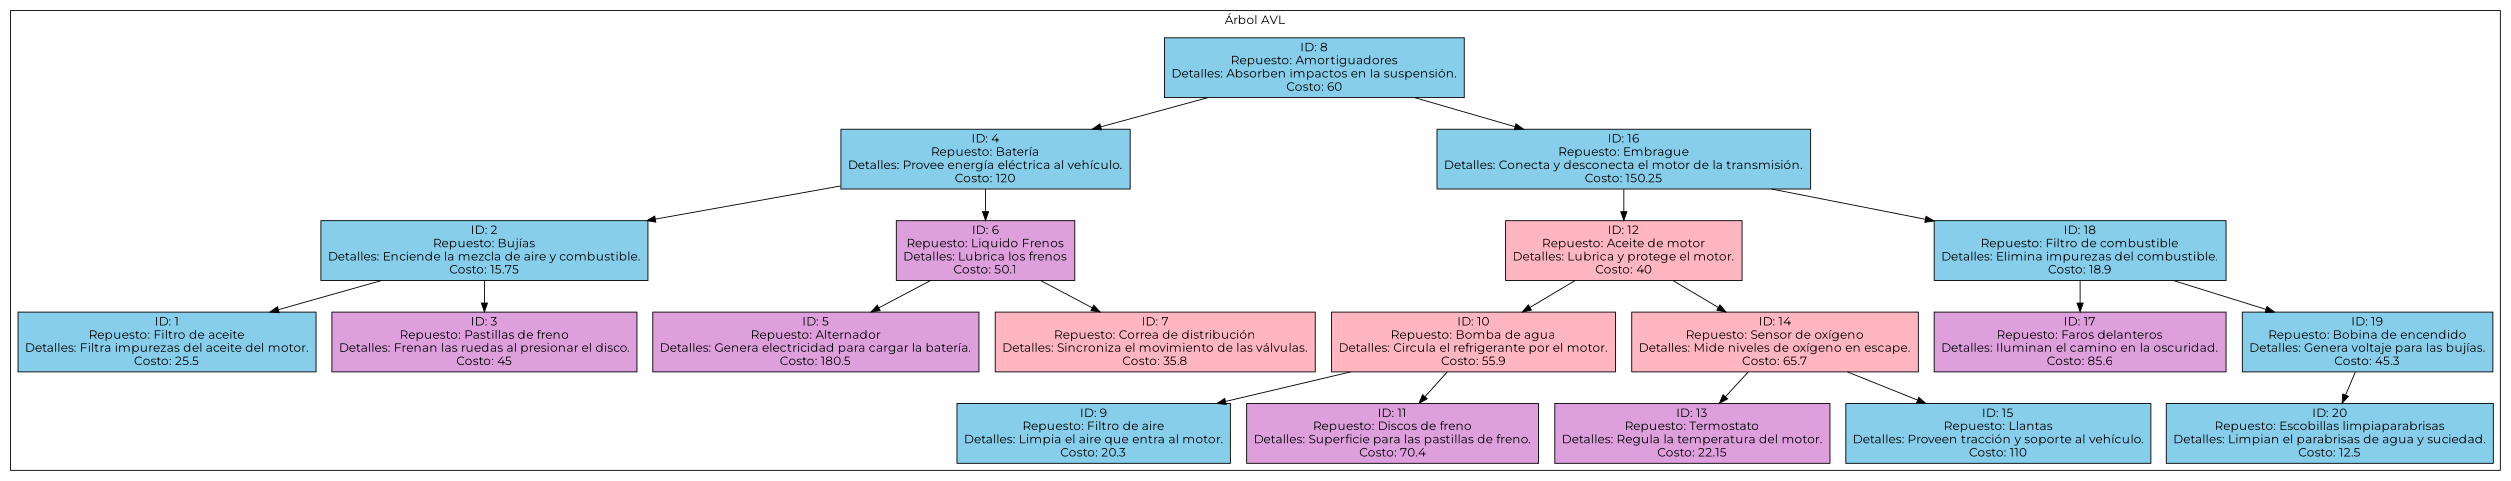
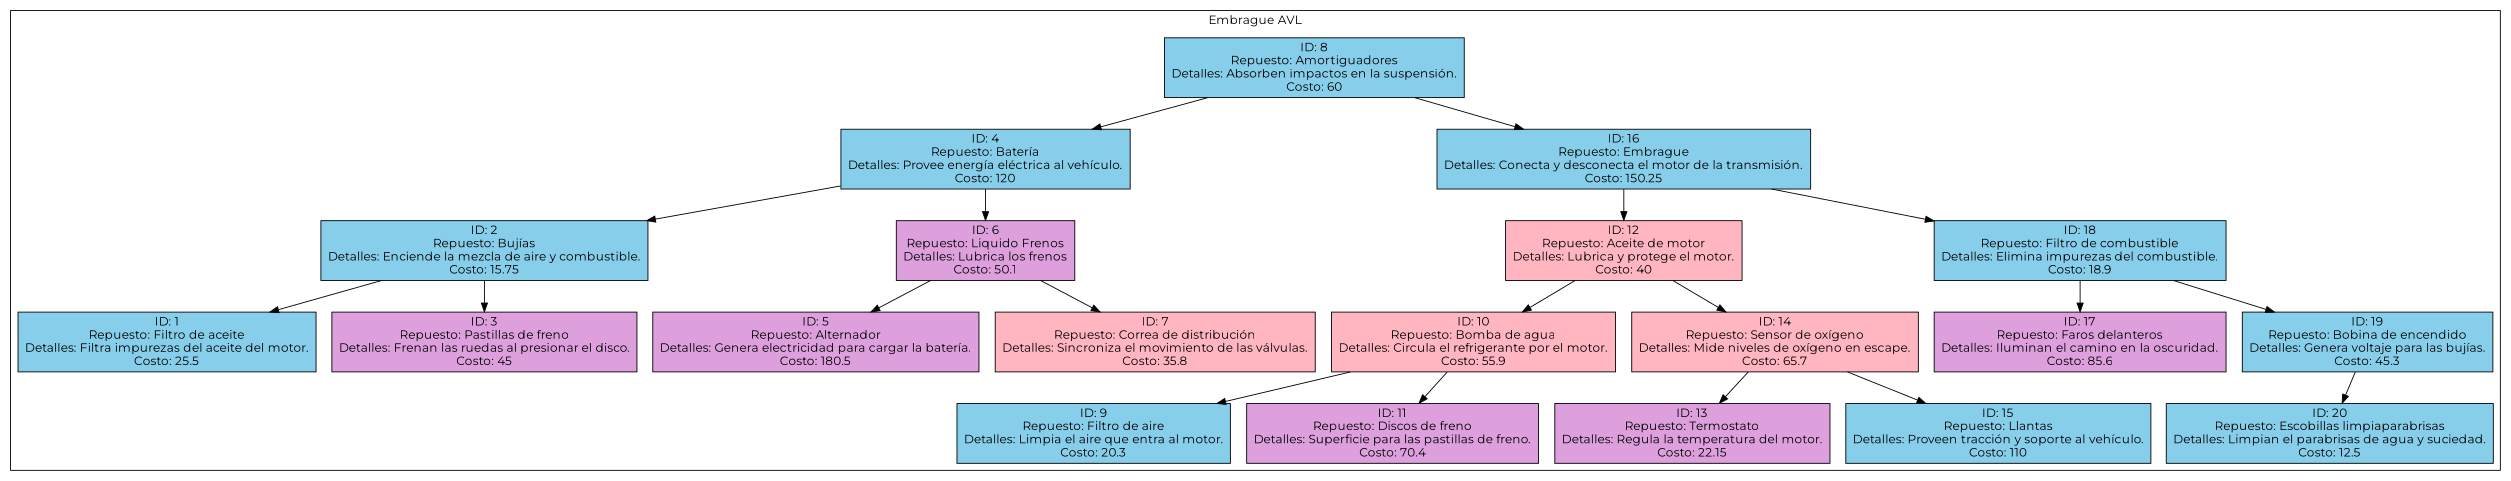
cluster "Árbol AVL": label "Árbol AVL" -> "Embrague AVL"
